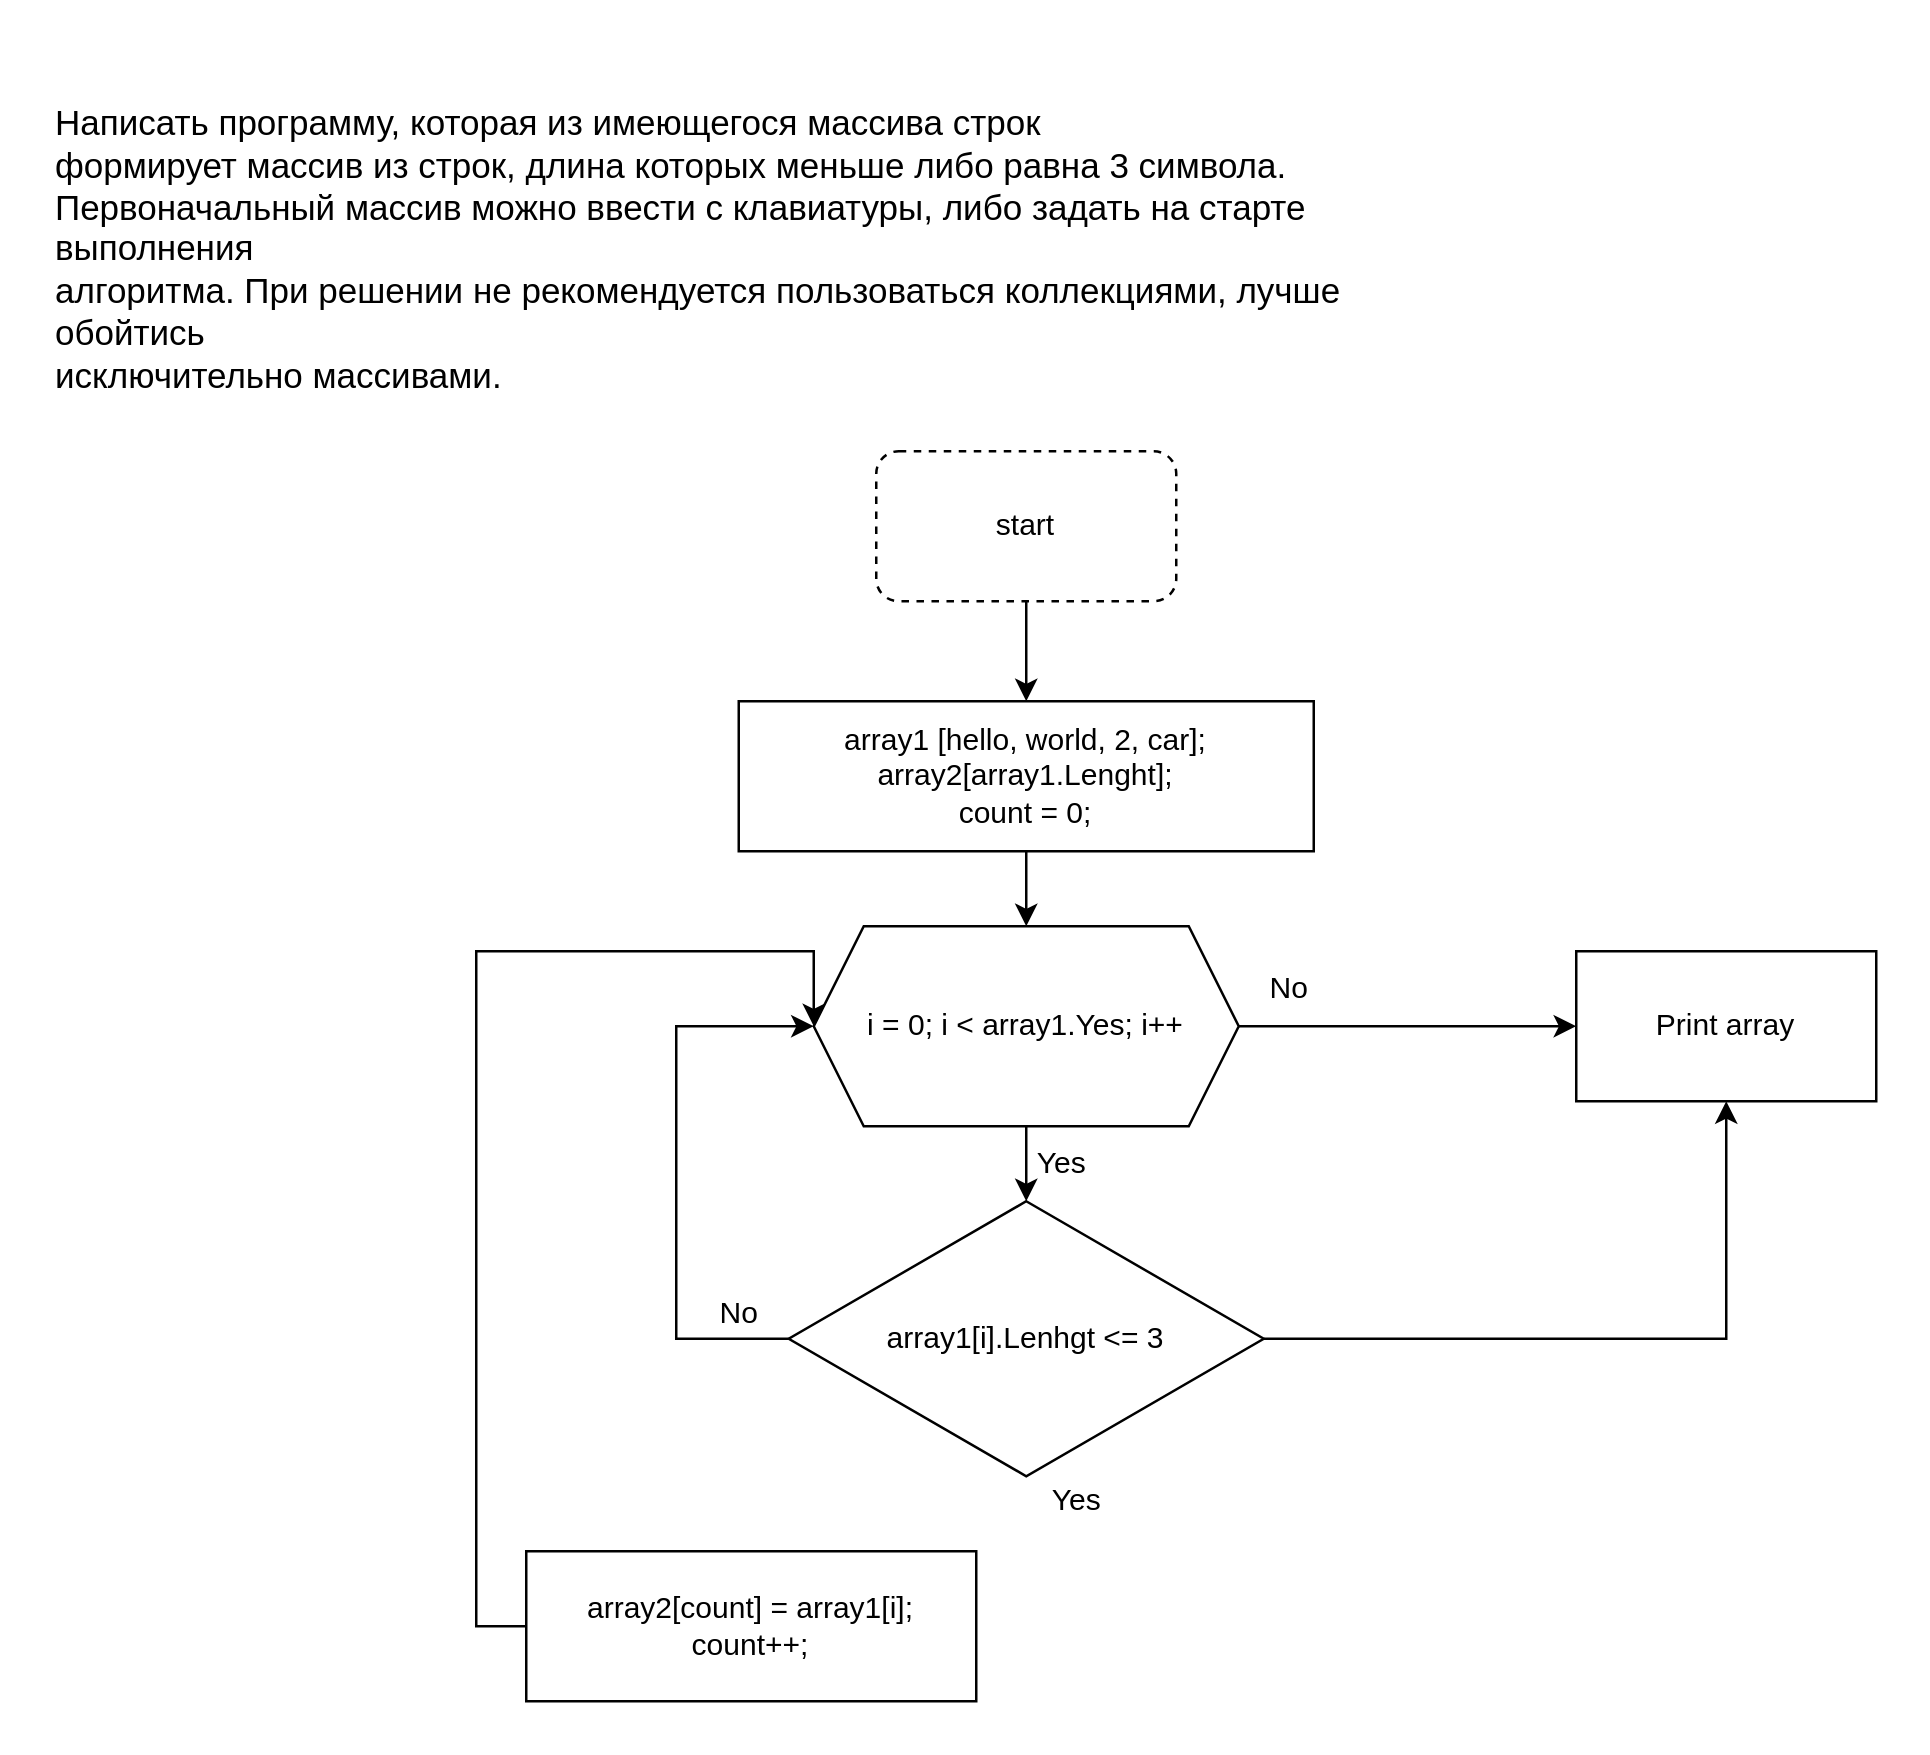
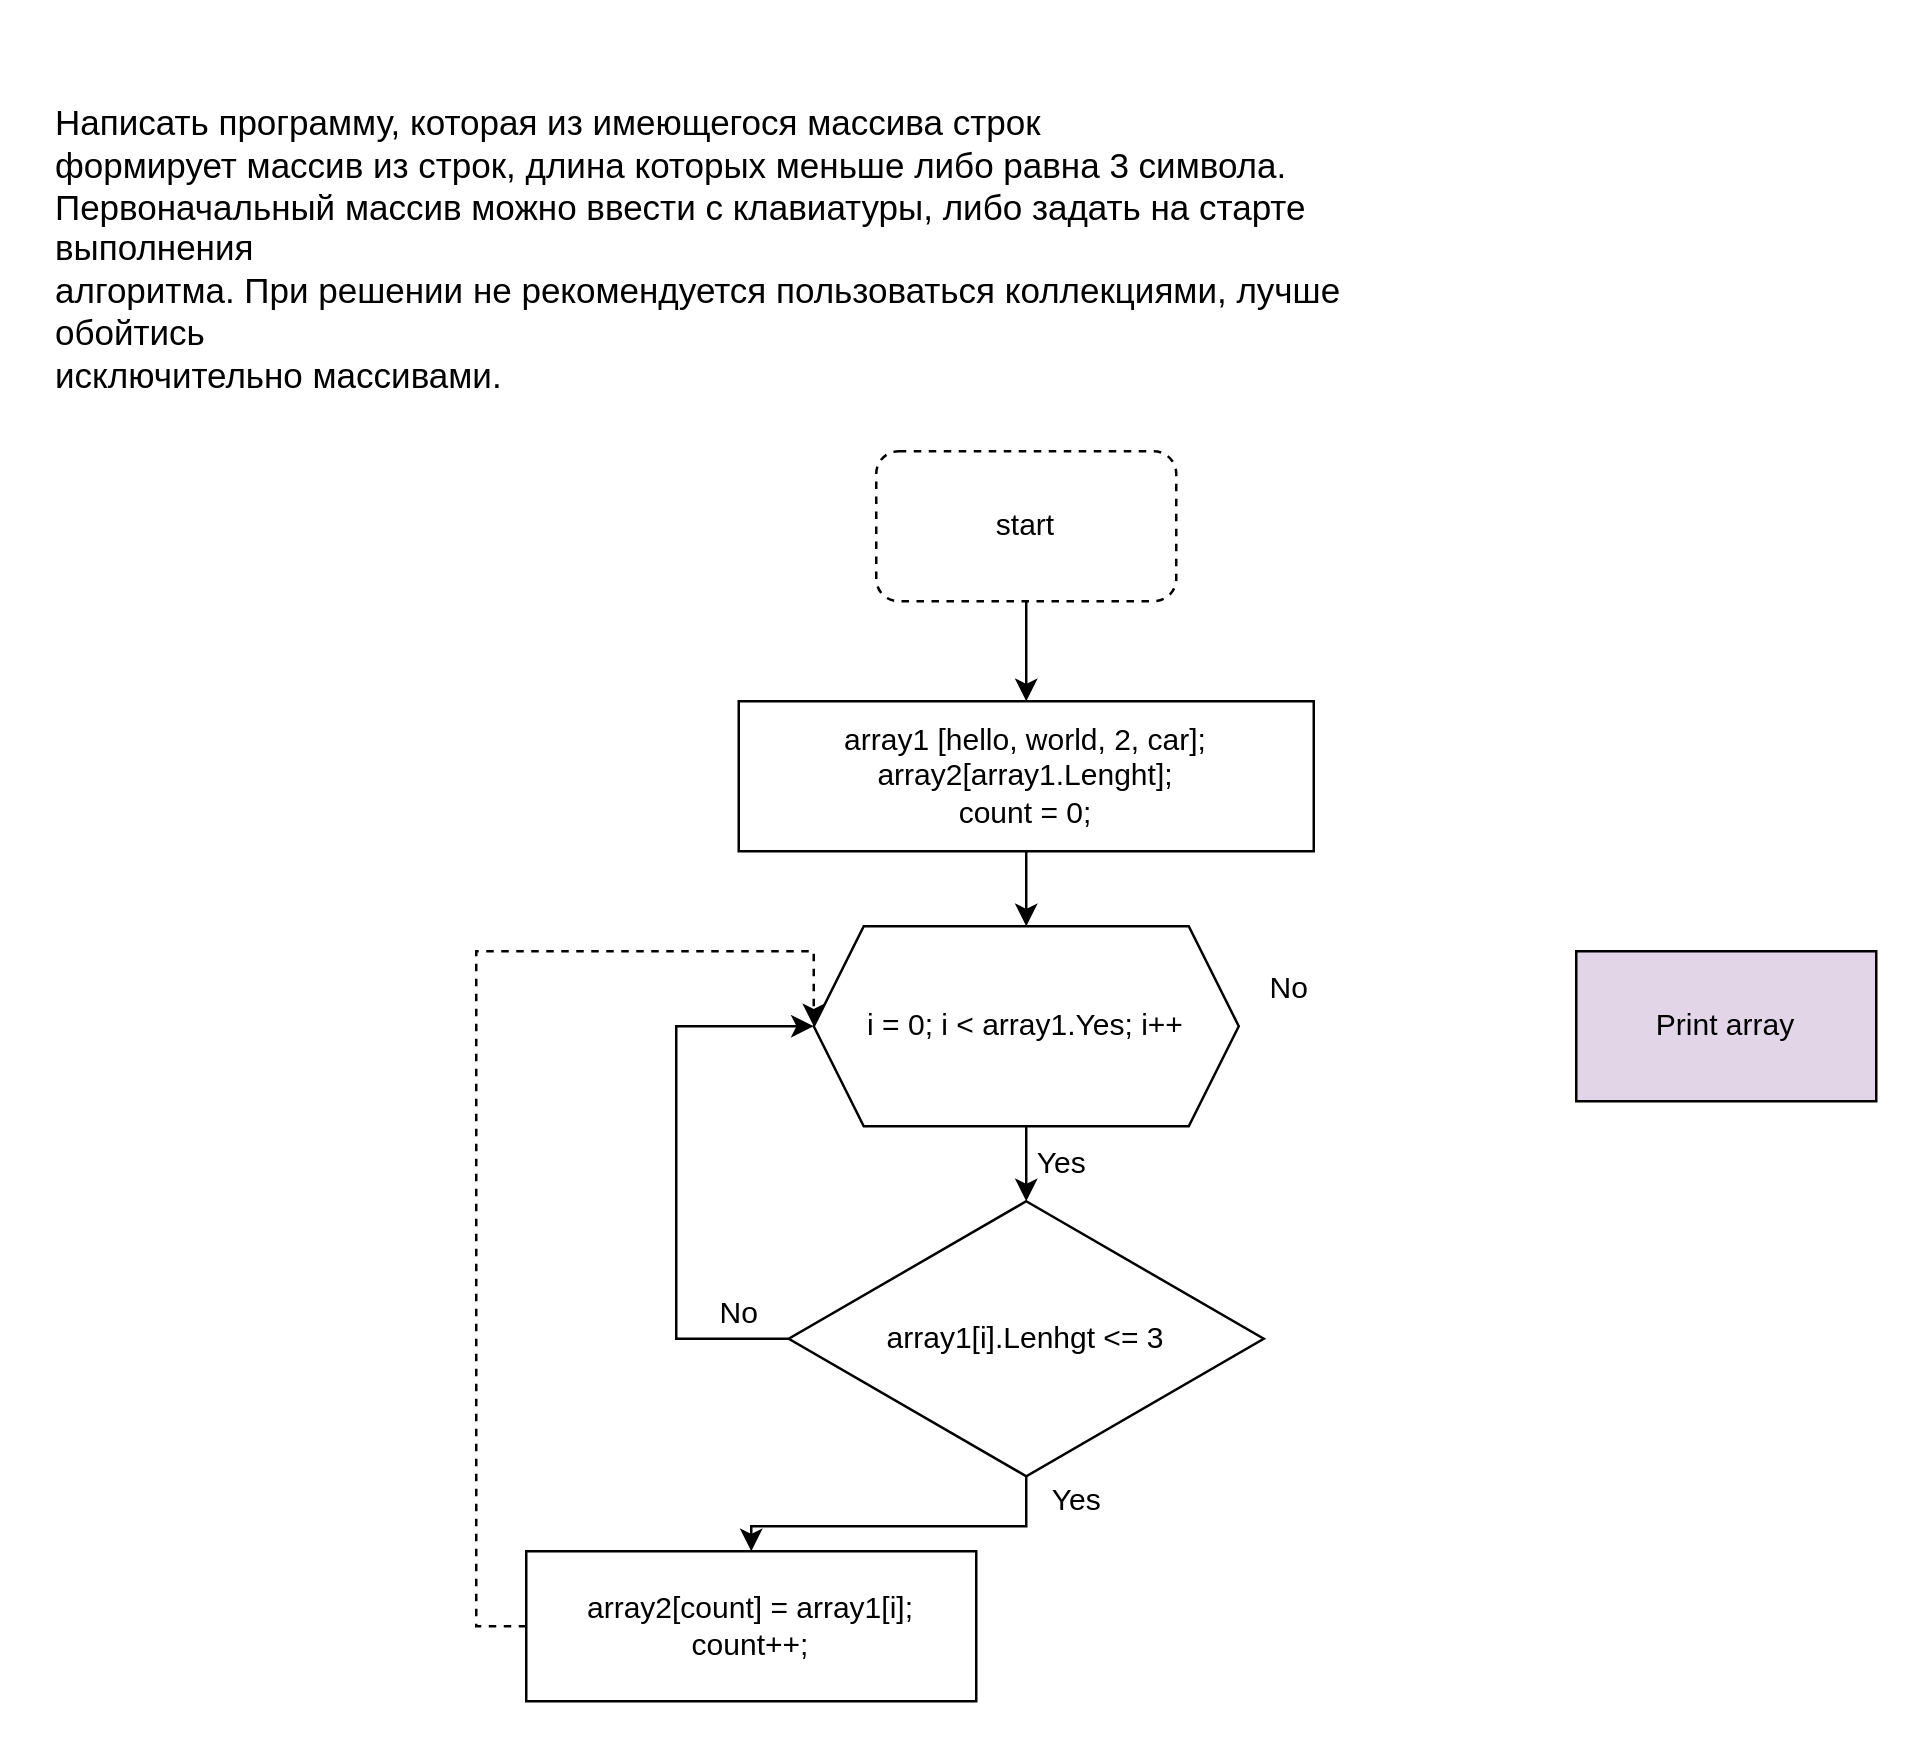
edge "i = 0; i < array1.Yes; i++" -> "Print array": removed
node "Print array": fillcolor #ffffff -> #e1d5e7
edge "array2[count] = array1[i]; count++;" -> "i = 0; i < array1.Yes; i++": style solid -> dashed
edge "array1[i].Lenhgt <= 3" -> "Print array": now "array1[i].Lenhgt <= 3" -> "array2[count] = array1[i]; count++;"
